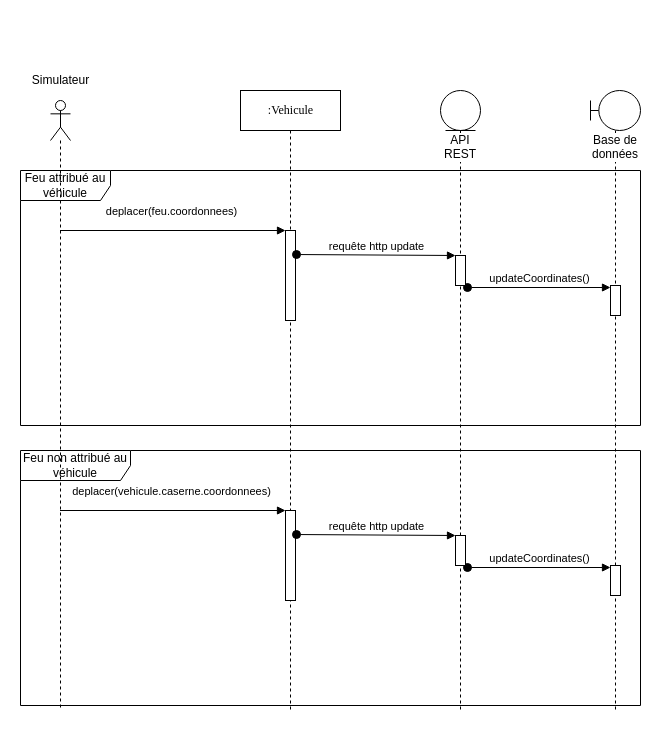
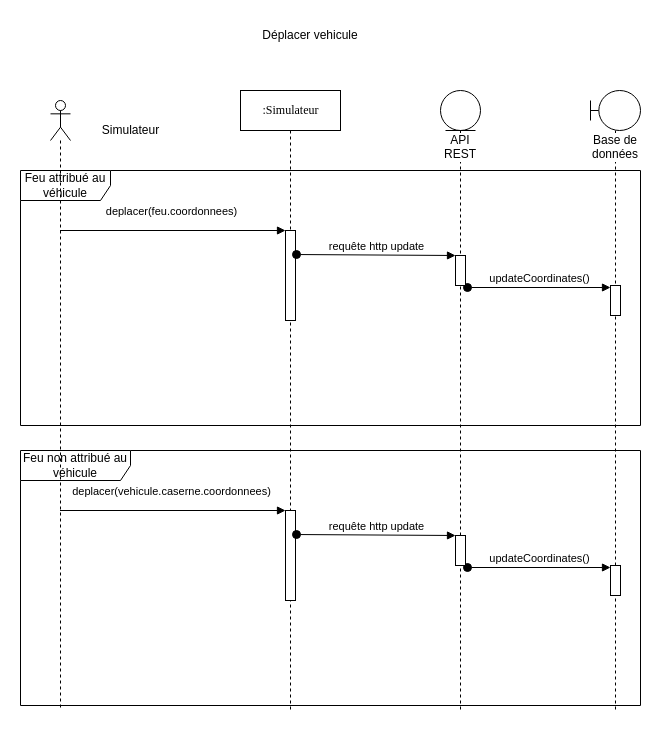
node "Déplacer vehicule": added
node "Simulateur": moved (61, 81) -> (131, 131)
node ":Vehicule": label ":Vehicule" -> ":Simulateur"
